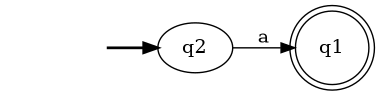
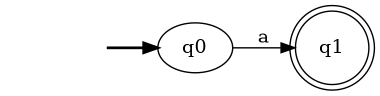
node "q2": label "q2" -> "q0"
